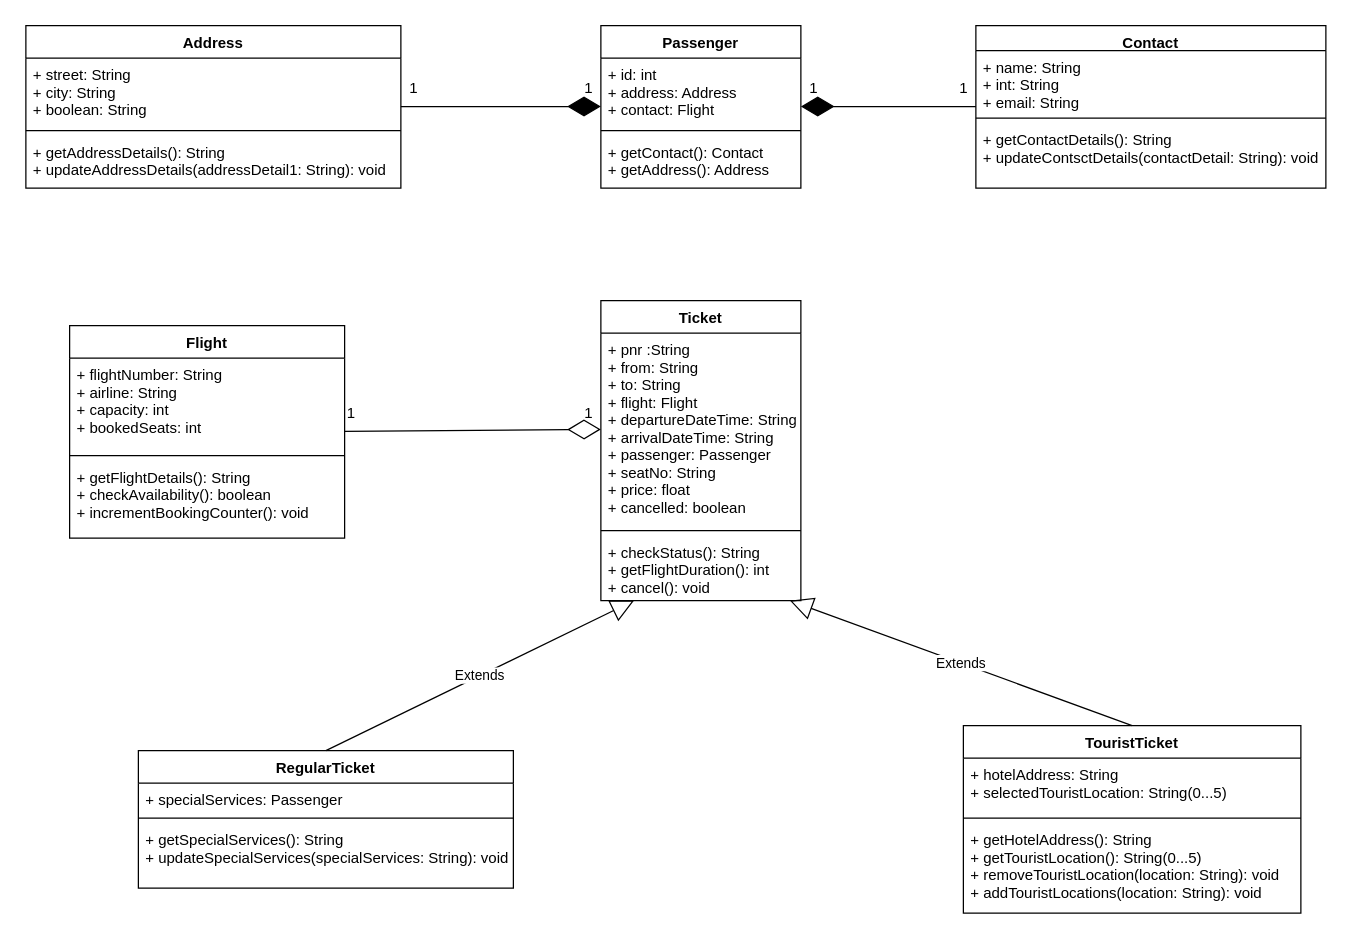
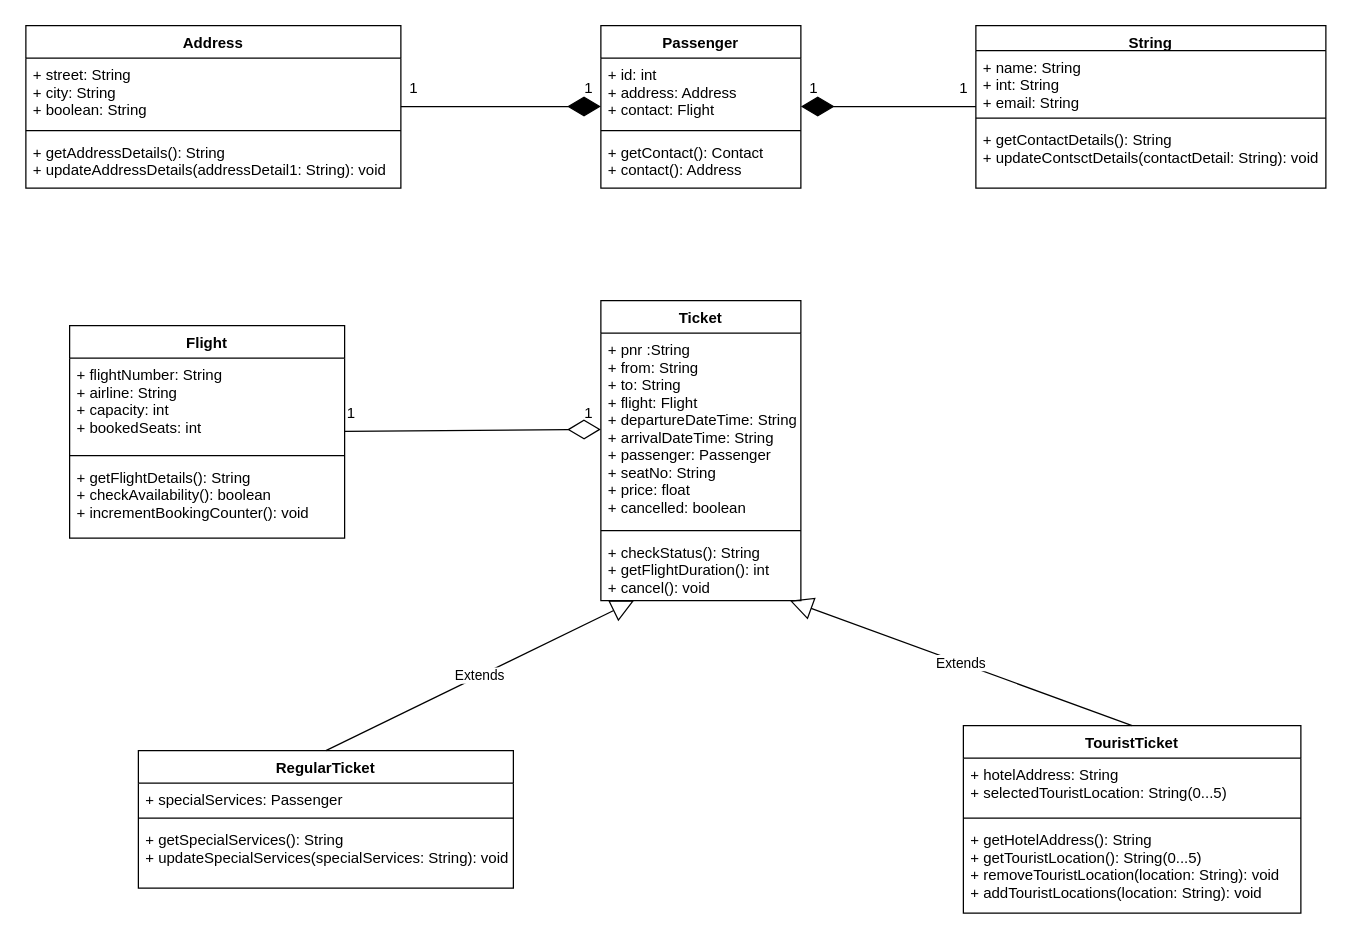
node "Contact": label "Contact" -> "String"
node "+ getContact(): Contact + getAddress(): Address": label "+ getContact(): Contact + getAddress(): Address" -> "+ getContact(): Contact + contact(): Address"
